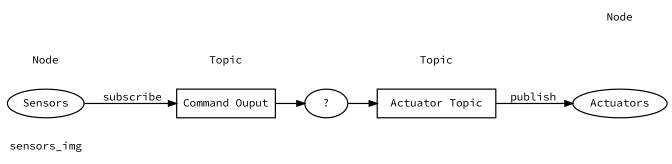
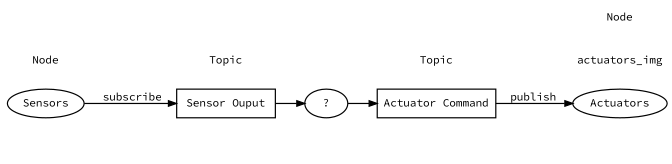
node "actuators_img": added
node "Command Ouput": label "Command Ouput" -> "Sensor Ouput"
node "Actuator Topic": label "Actuator Topic" -> "Actuator Command"
node "sensors_img": removed
